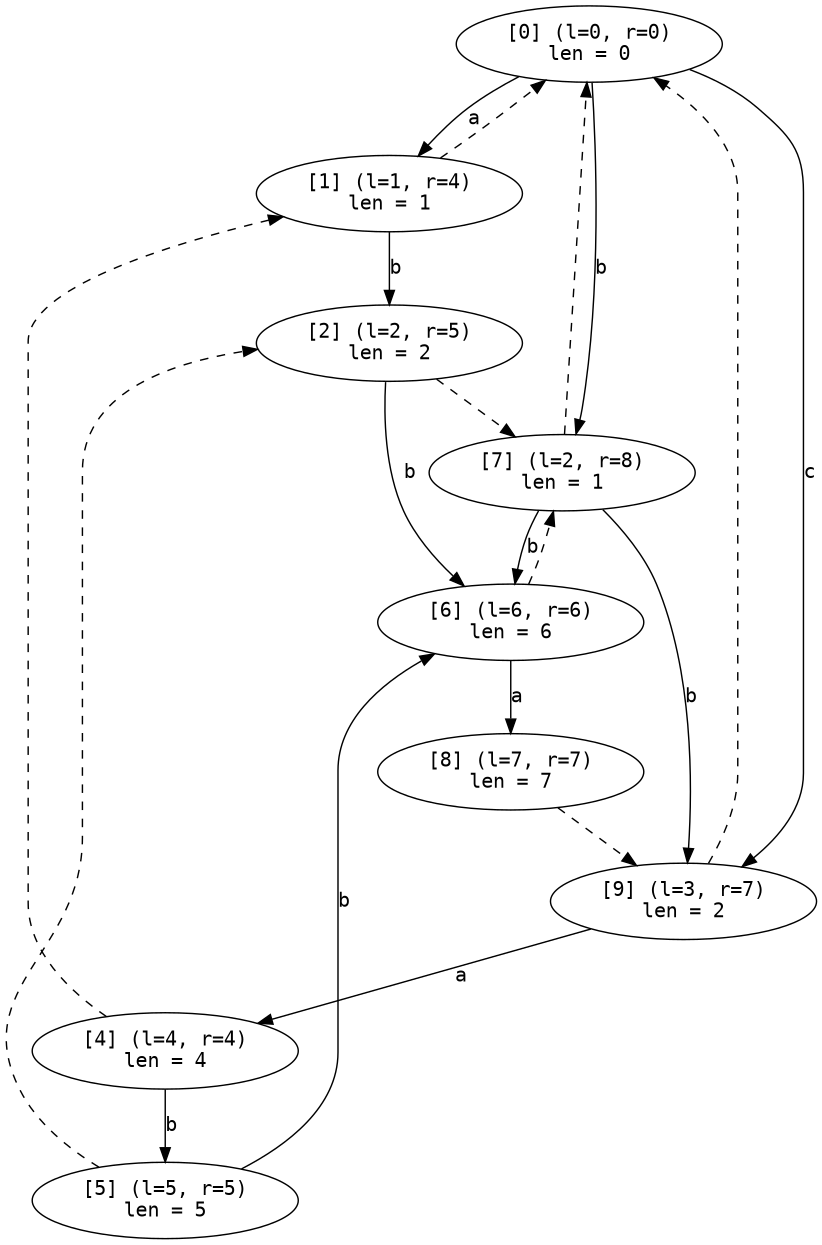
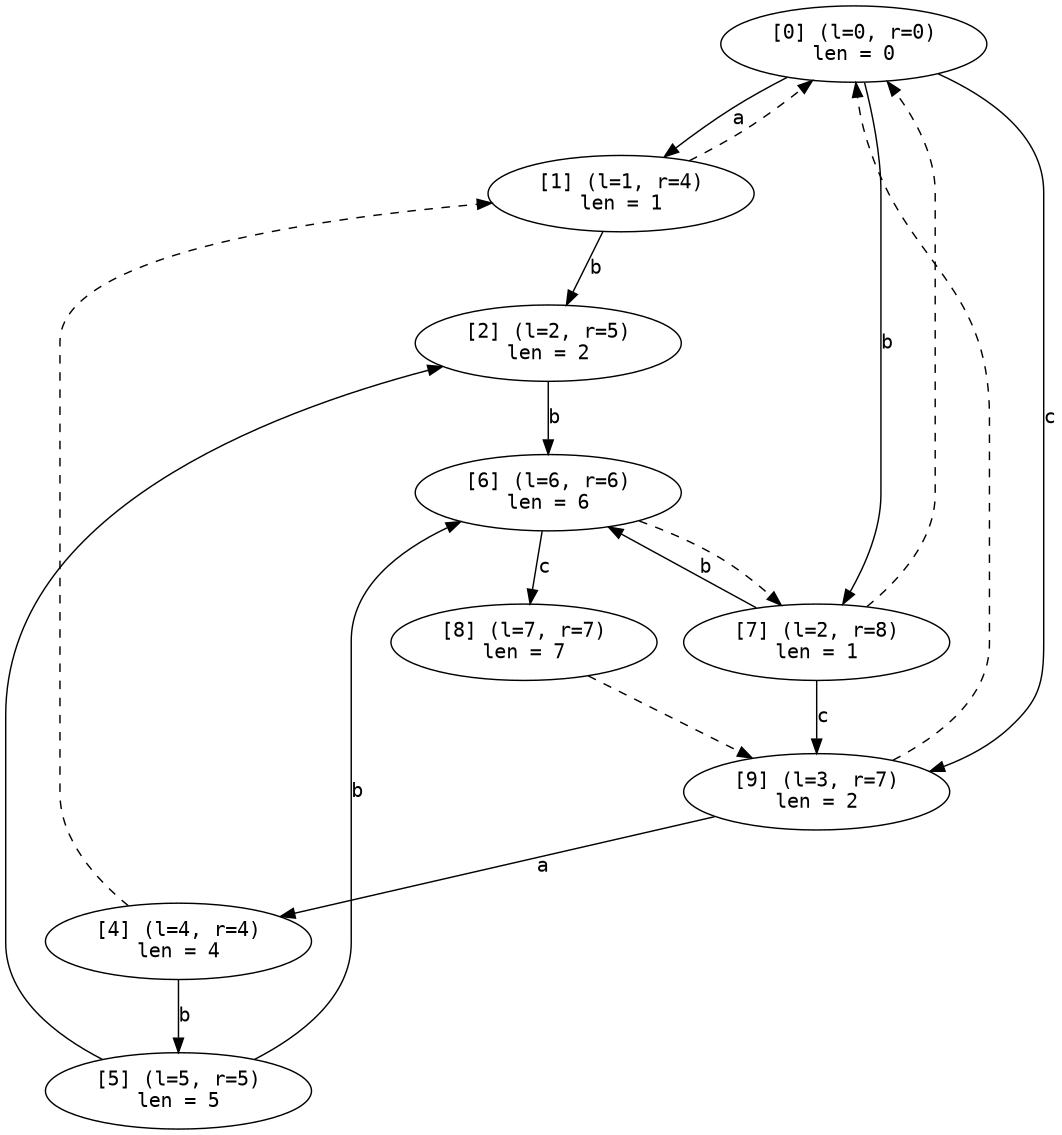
edge "[2] (l=2, r=5) len = 2" -> "[7] (l=2, r=8) len = 1": removed
edge "[6] (l=6, r=6) len = 6" -> "[8] (l=7, r=7) len = 7": label "a" -> "c"
edge "[7] (l=2, r=8) len = 1" -> "[9] (l=3, r=7) len = 2": label "b" -> "c"
edge "[5] (l=5, r=5) len = 5" -> "[2] (l=2, r=5) len = 2": style dashed -> solid
